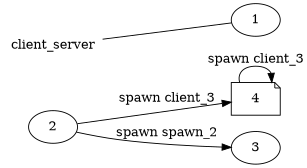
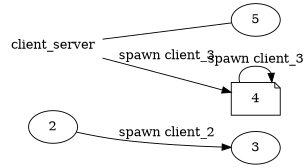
node "1": label "1" -> "5"
edge "2" -> "4": now "client_server" -> "4"
edge "2" -> "3": label "spawn spawn_2" -> "spawn client_2"
